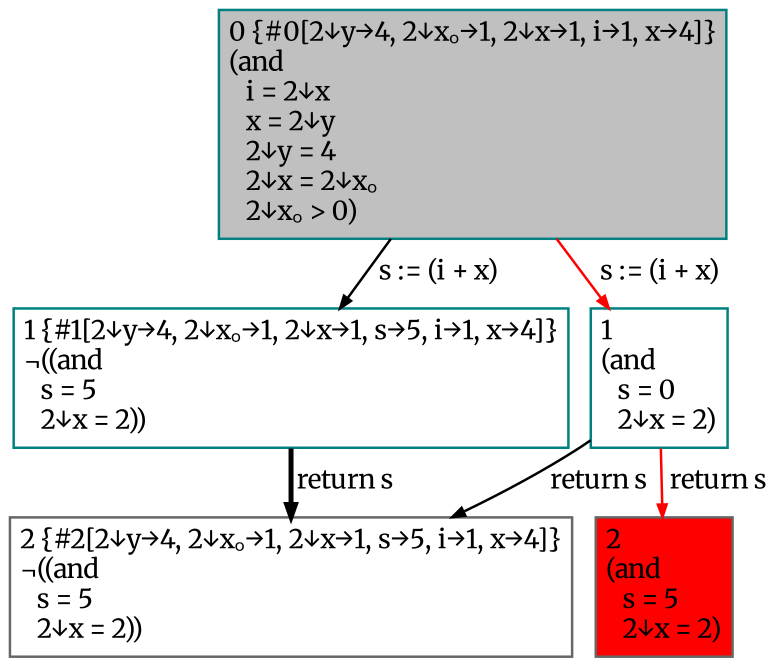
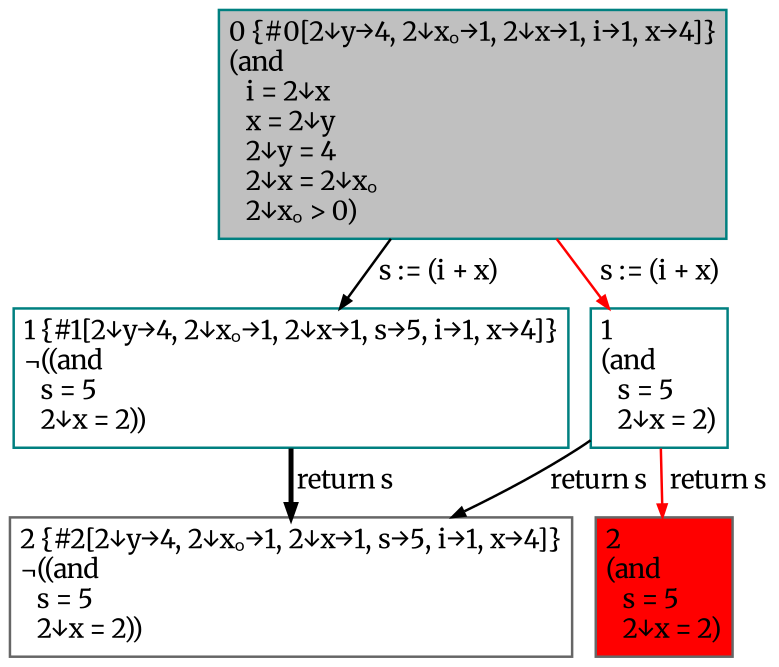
node "1 (and s = 0 2↓x = 2)": label "1 (and s = 0 2↓x = 2)" -> "1 (and s = 5 2↓x = 2)"
